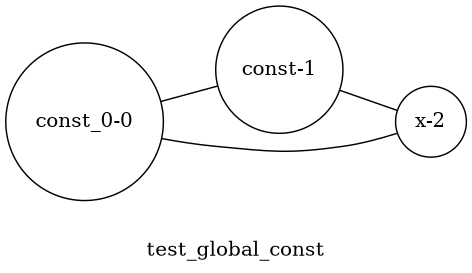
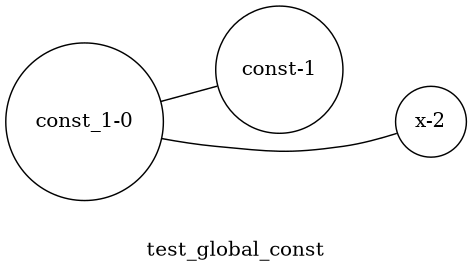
edge "const-1" -- "x-2": removed
node "const_0-0": label "const_0-0" -> "const_1-0"
